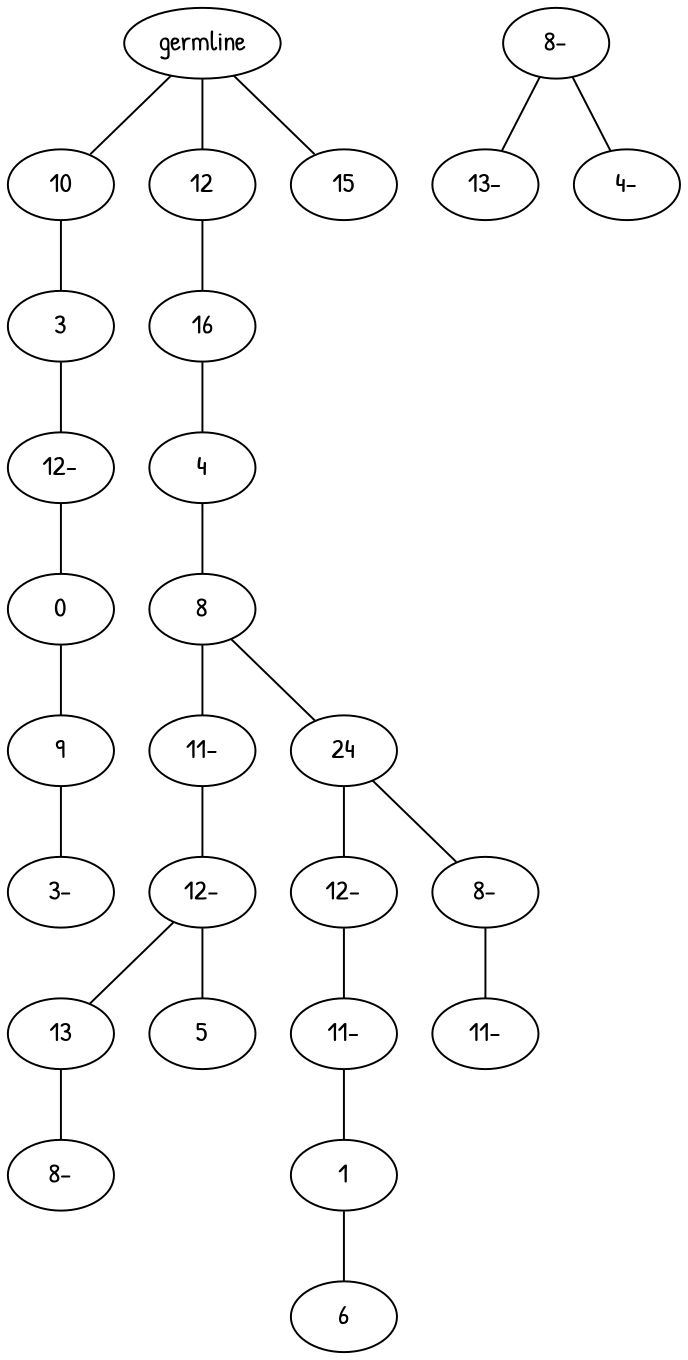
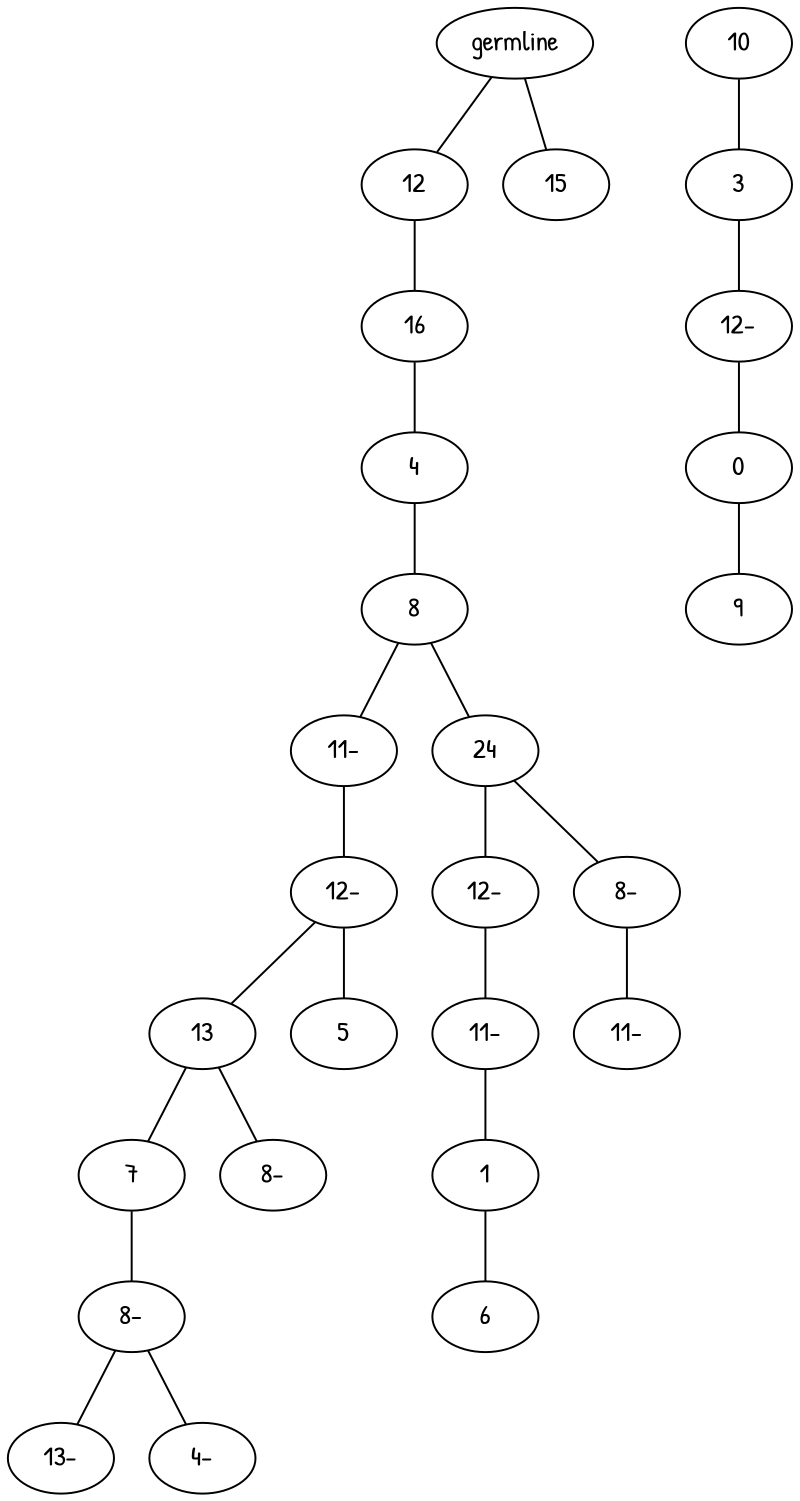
edge "germline" -- "10": removed
node "3-": removed
node "7": added
